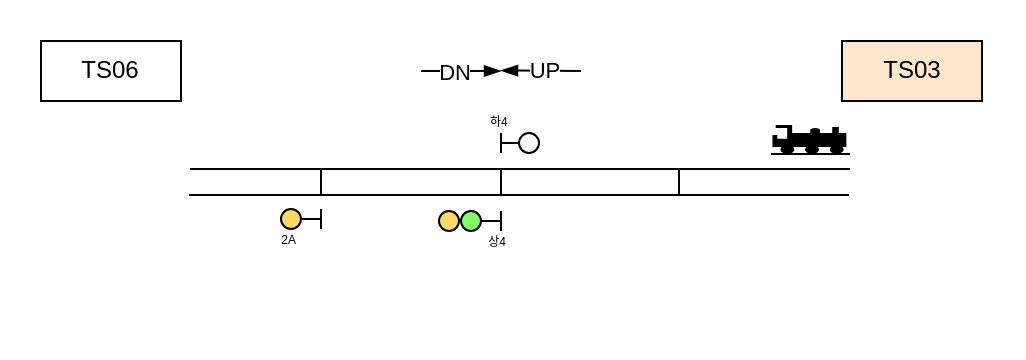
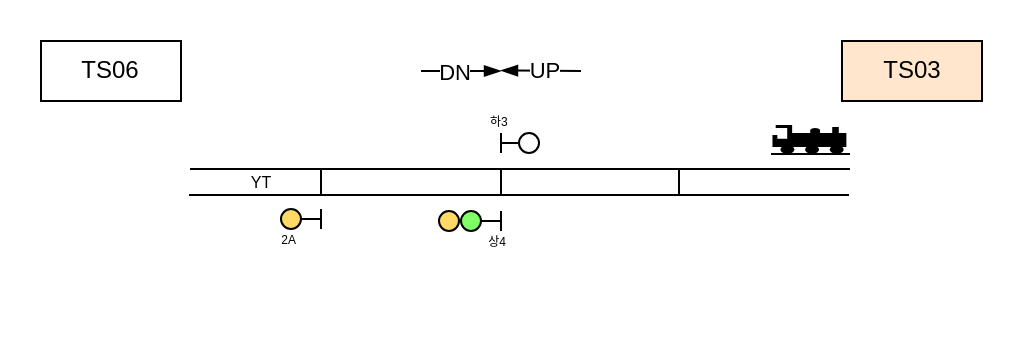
node "하4": label "하4" -> "하3"
node "YT": added
